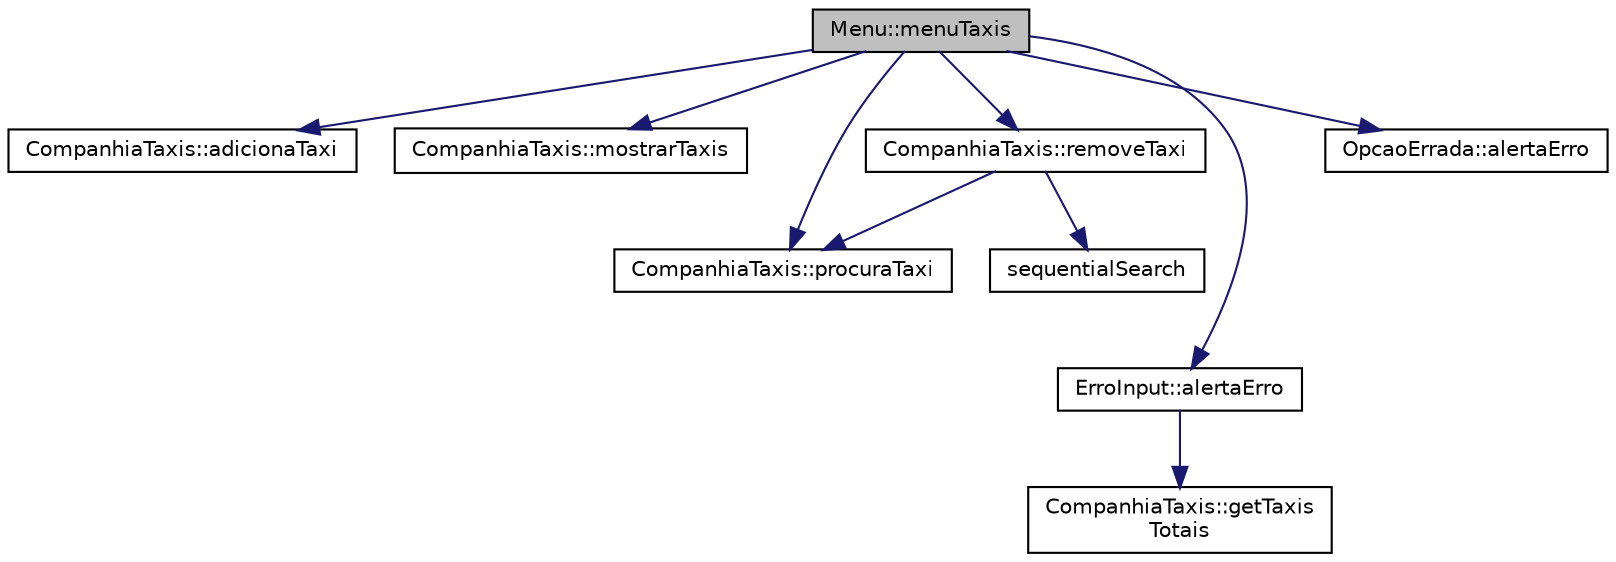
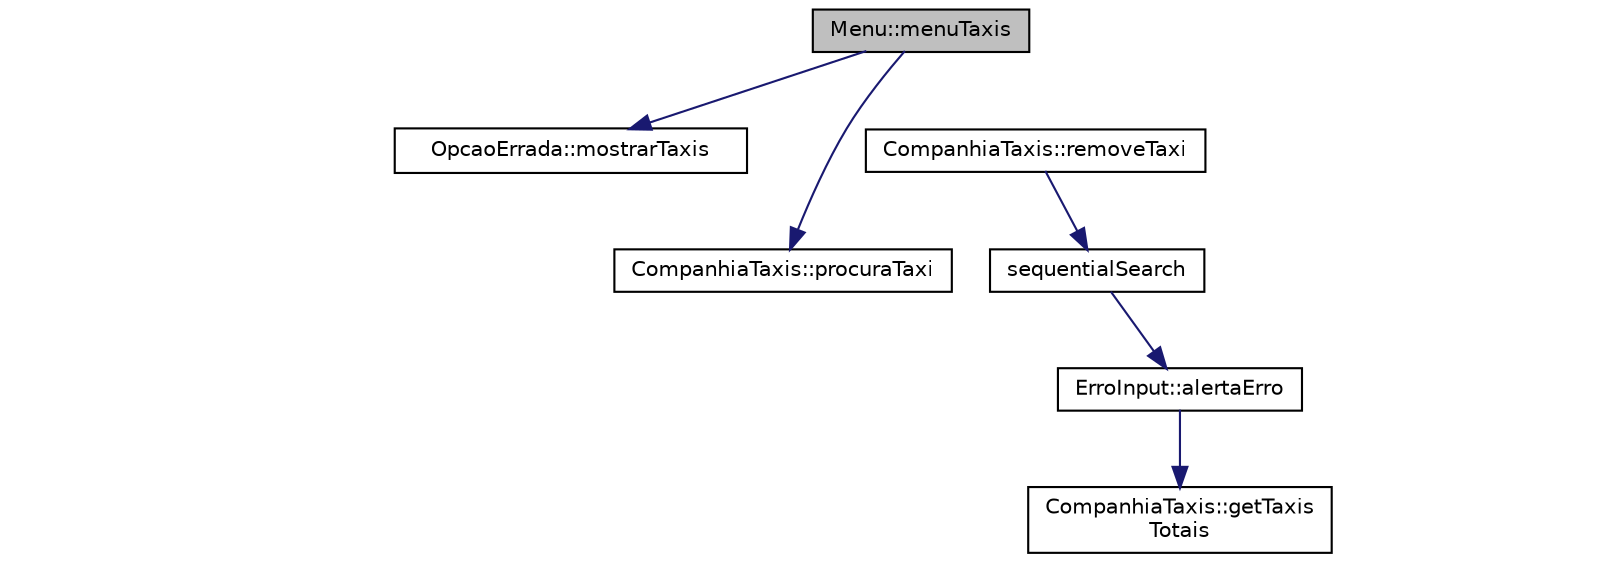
edge "Menu::menuTaxis" -> "CompanhiaTaxis::removeTaxi": removed
edge "Menu::menuTaxis" -> "ErroInput::alertaErro": now "sequentialSearch" -> "ErroInput::alertaErro"
node "CompanhiaTaxis::adicionaTaxi": removed
node "CompanhiaTaxis::mostrarTaxis": label "CompanhiaTaxis::mostrarTaxis" -> "OpcaoErrada::mostrarTaxis"
node "OpcaoErrada::alertaErro": removed
edge "CompanhiaTaxis::removeTaxi" -> "CompanhiaTaxis::procuraTaxi": removed
